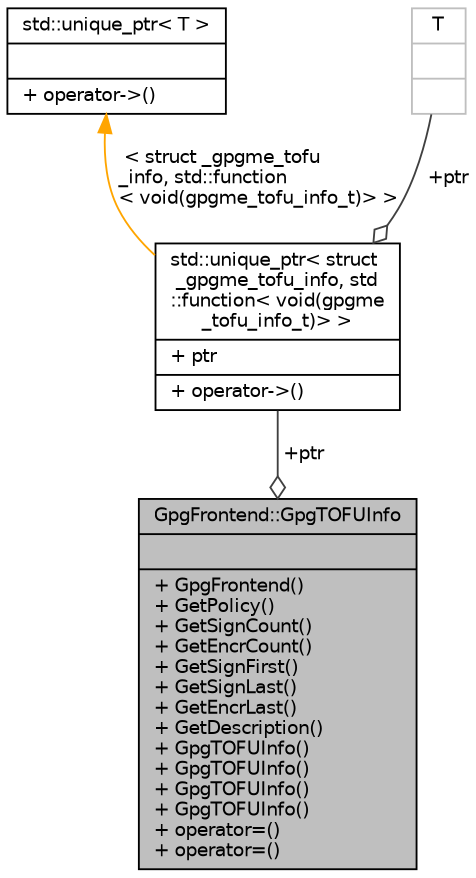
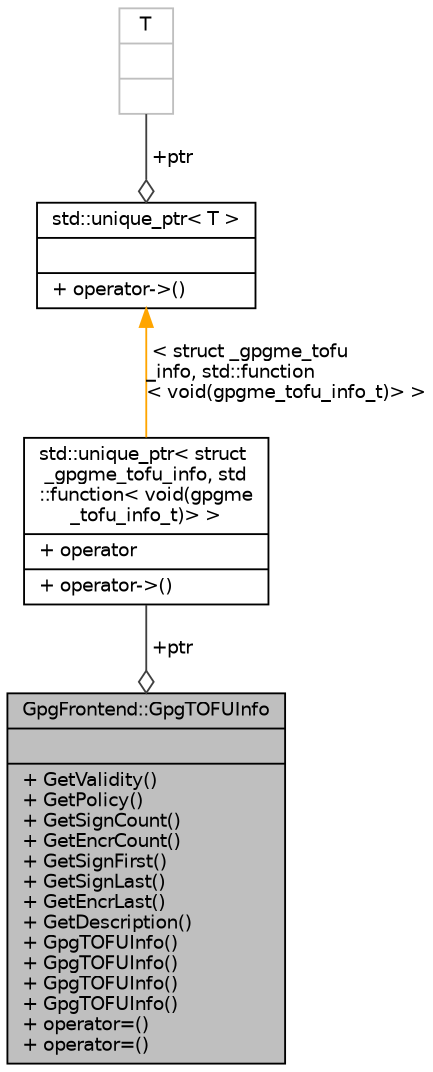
edge "T" -> "std::unique_ptr< struct": now "T" -> "std::unique_ptr< T >"
node "std::unique_ptr< struct": text "+ ptr" -> "+ operator"
node "GpgFrontend::GpgTOFUInfo": text "+ GpgFrontend()" -> "+ GetValidity()"
